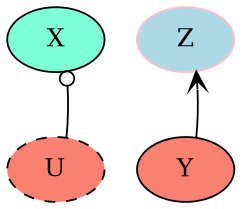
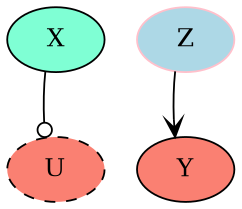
edge "U" -> "X": reversed
edge "Y" -> "Z": reversed
